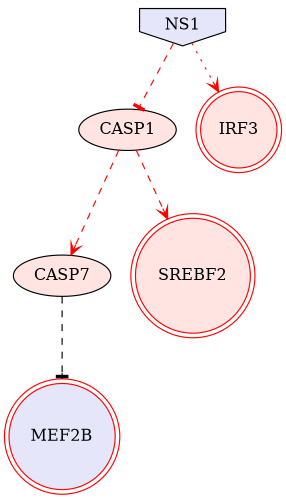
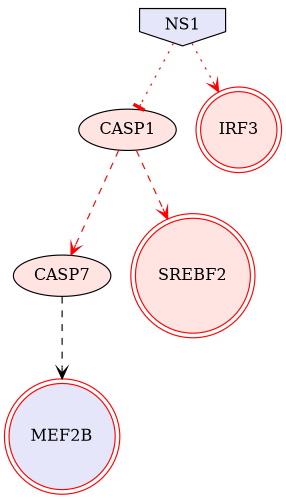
edge "NS1" -> "CASP1": style dashed -> dotted
edge "CASP7" -> "MEF2B": arrowhead tee -> vee
